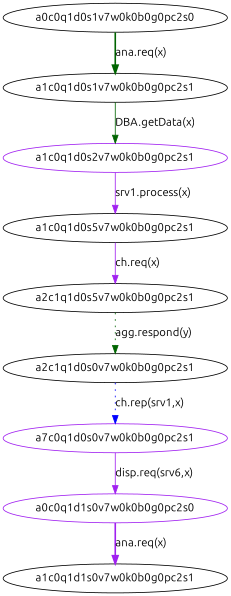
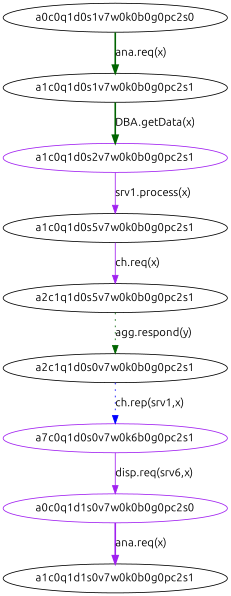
edge "a1c0q1d0s1v7w0k0b0g0pc2s1" -> "a1c0q1d0s2v7w0k0b0g0pc2s1": style solid -> bold
node "a7c0q1d0s0v7w0k0b0g0pc2s1": label "a7c0q1d0s0v7w0k0b0g0pc2s1" -> "a7c0q1d0s0v7w0k6b0g0pc2s1"
